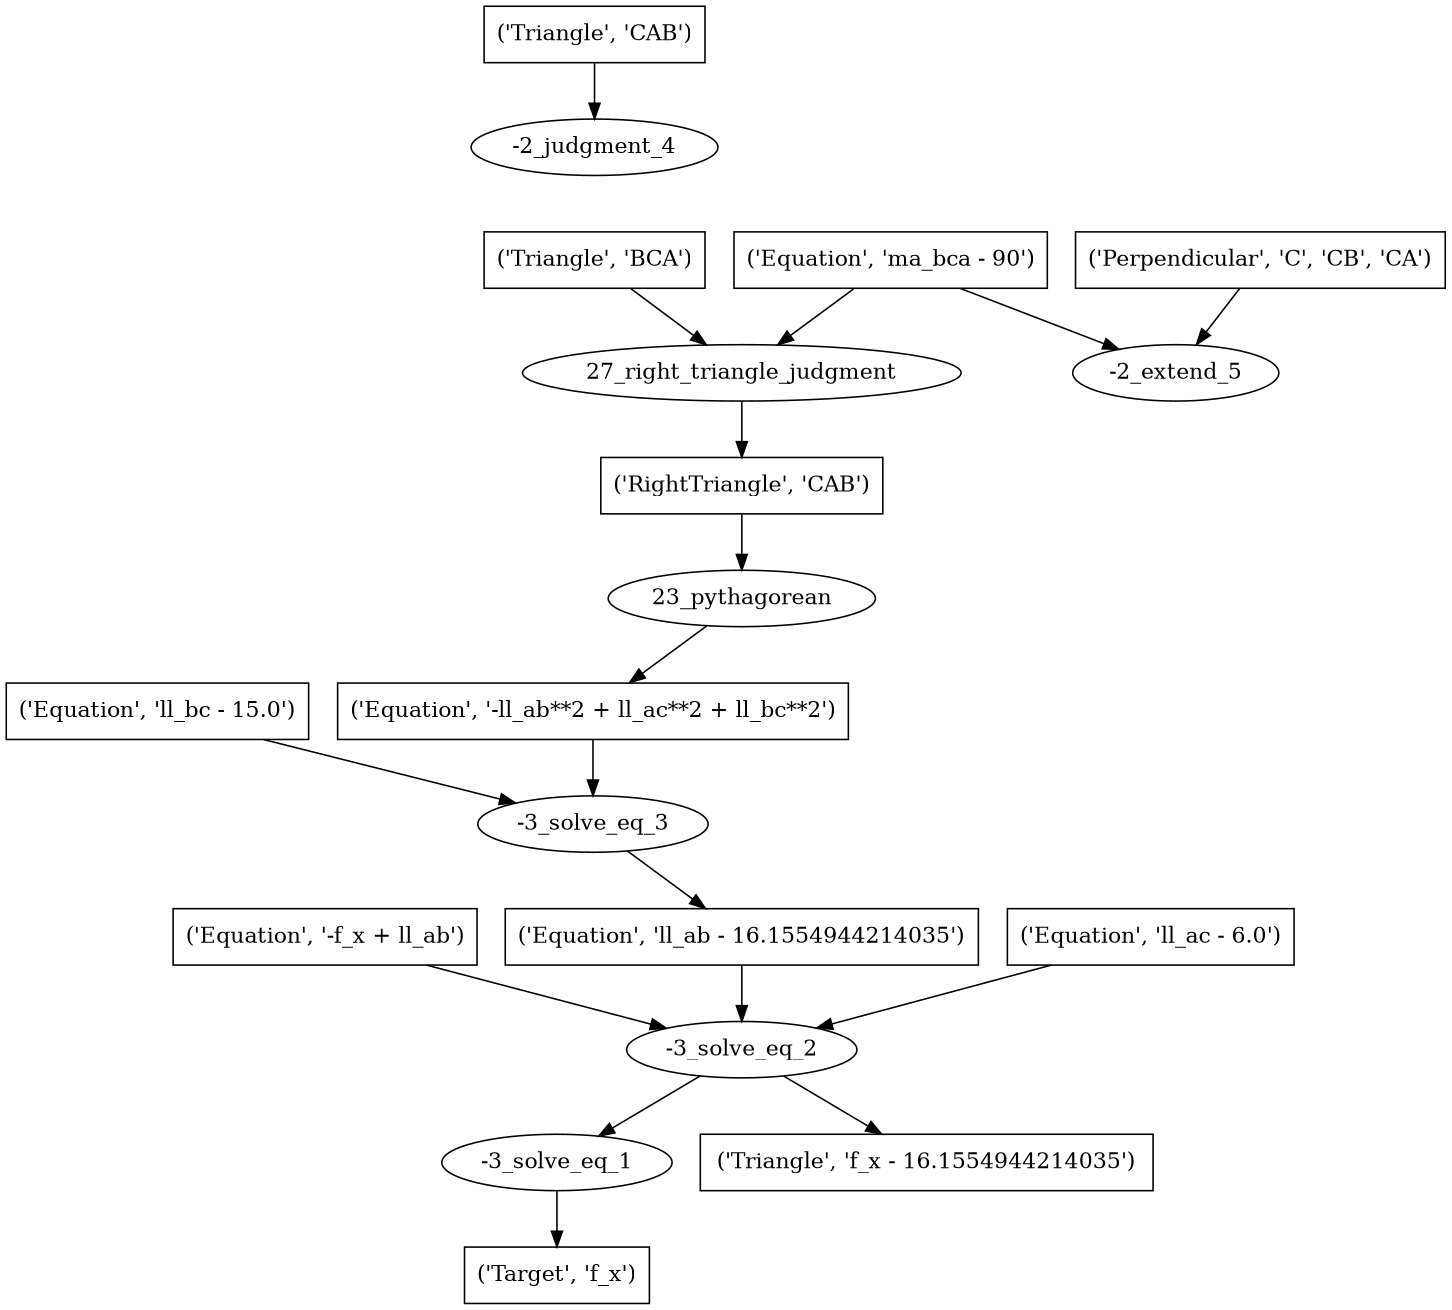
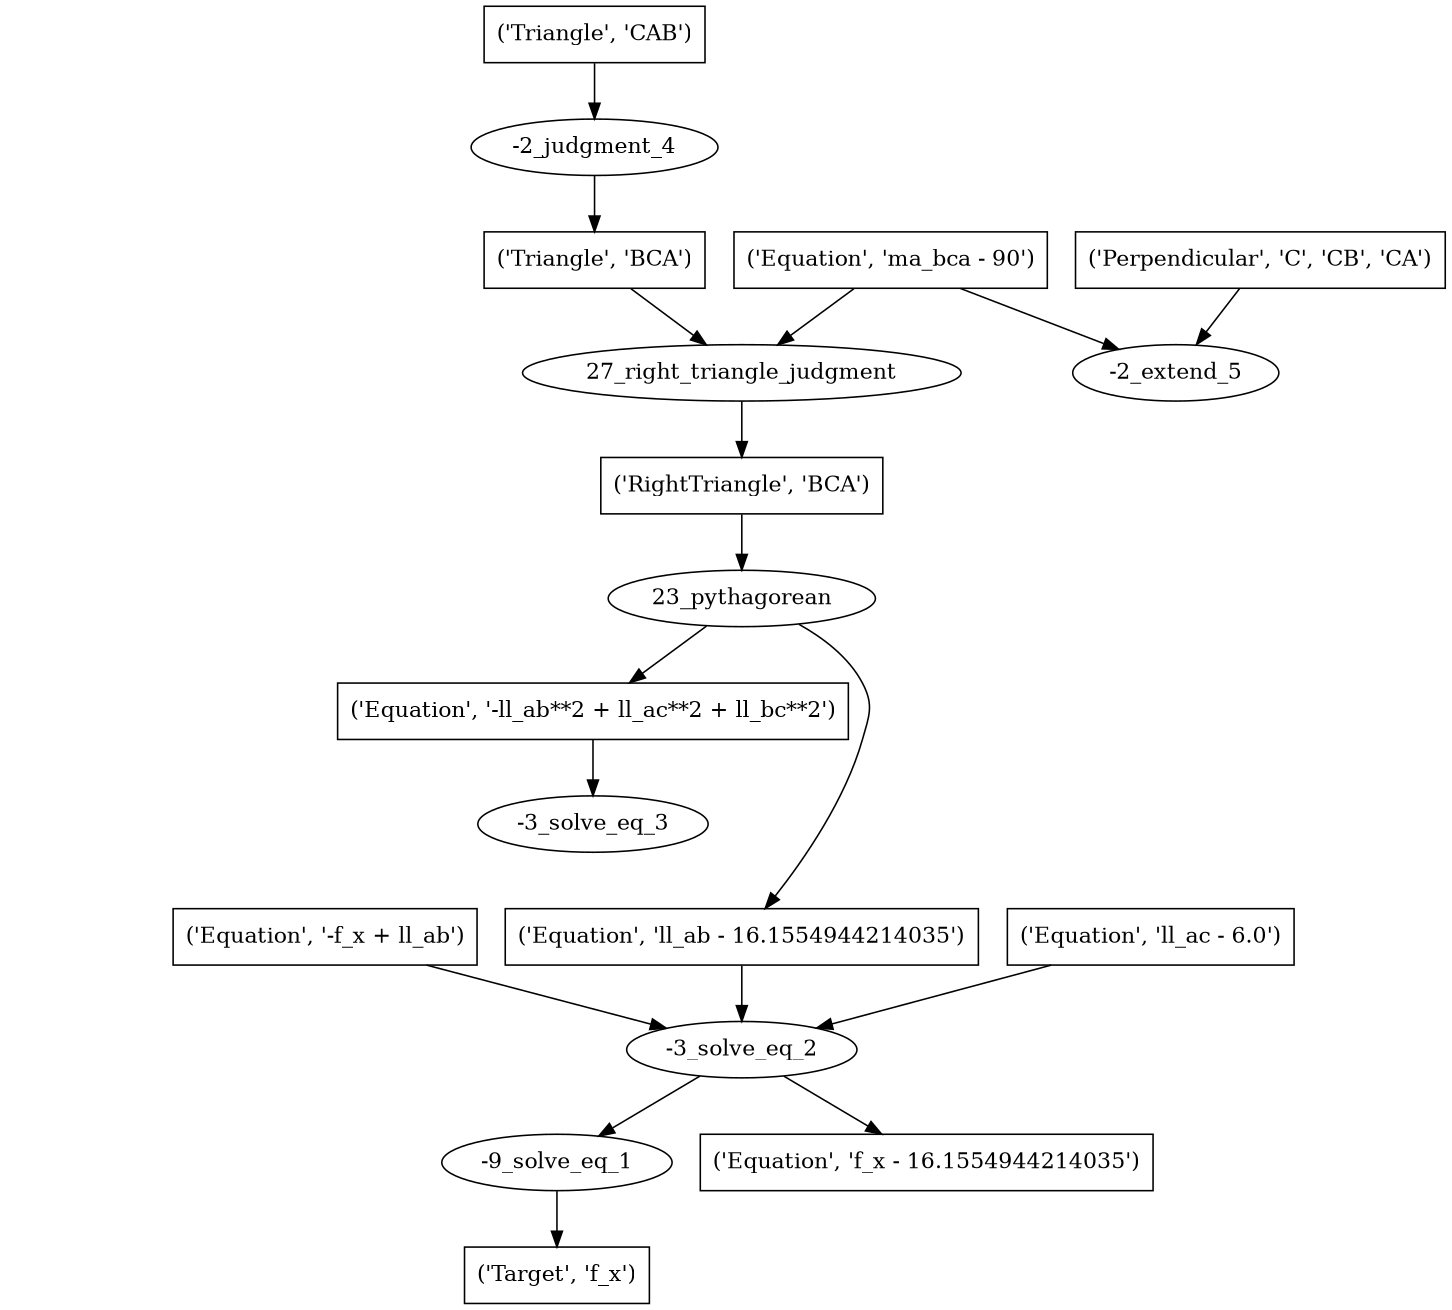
edge "-2_judgment_4" -> "('Triangle', 'BCA')": added
node "('RightTriangle', 'CAB')": label "('RightTriangle', 'CAB')" -> "('RightTriangle', 'BCA')"
node "('Equation', 'll_bc - 15.0')": removed
edge "-3_solve_eq_3" -> "('Equation', 'll_ab - 16.1554944214035')": now "23_pythagorean" -> "('Equation', 'll_ab - 16.1554944214035')"
node "-3_solve_eq_1": label "-3_solve_eq_1" -> "-9_solve_eq_1"
node "('Triangle', 'f_x - 16.1554944214035')": label "('Triangle', 'f_x - 16.1554944214035')" -> "('Equation', 'f_x - 16.1554944214035')"
